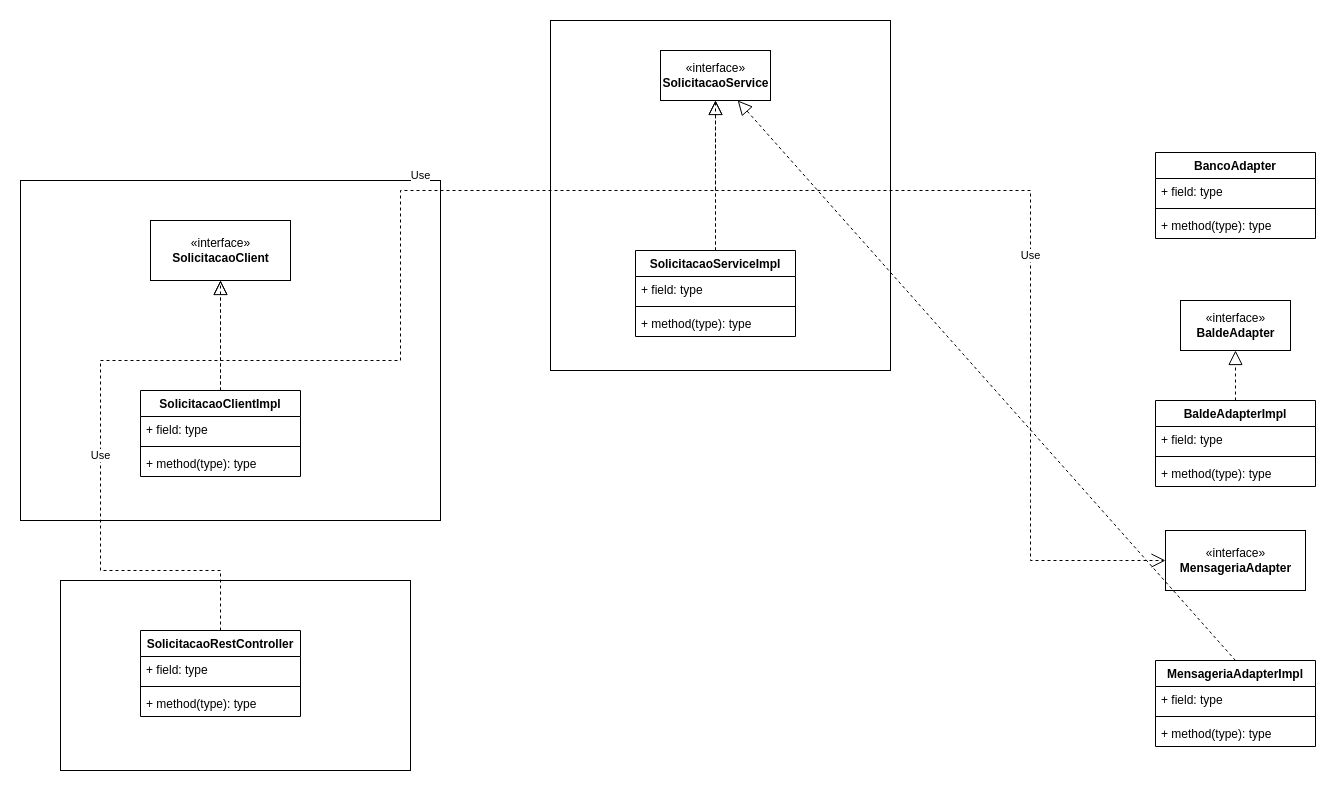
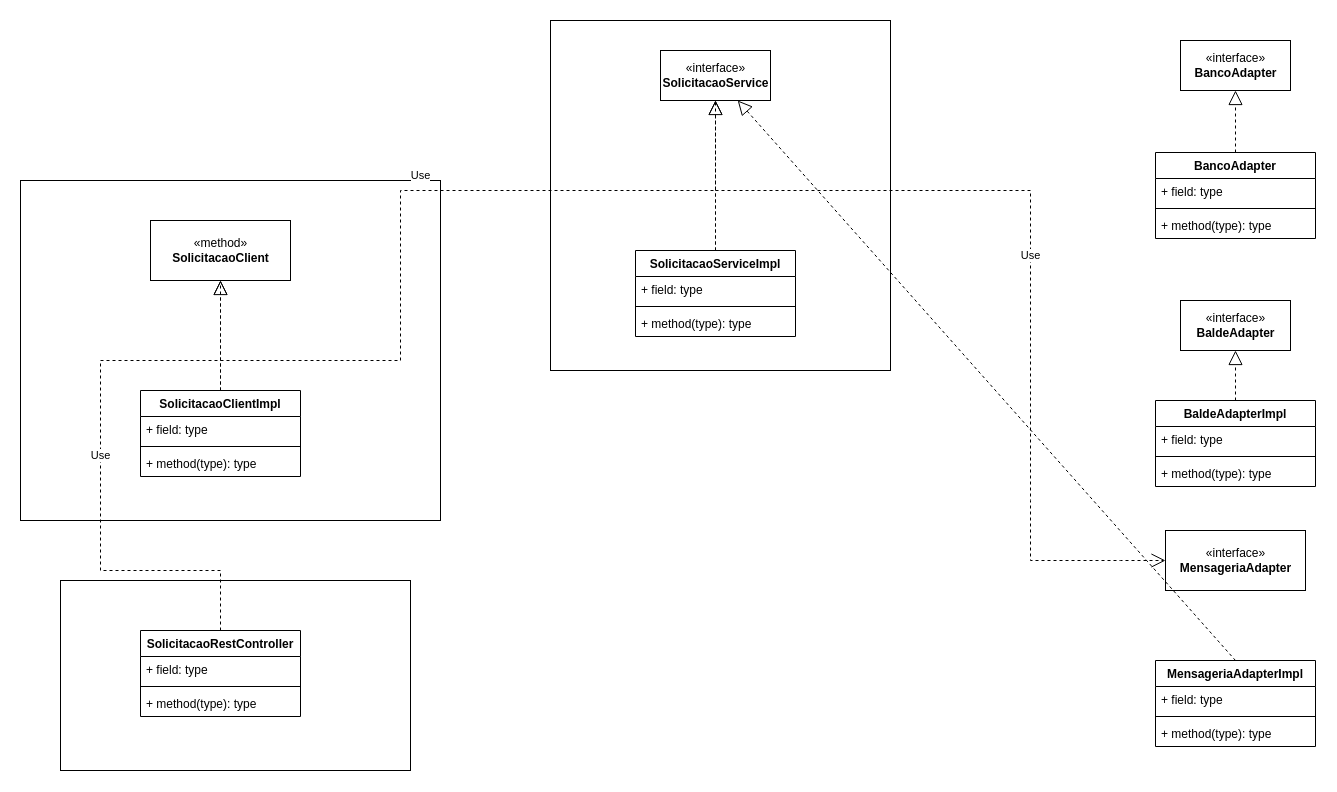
node "«interface» BancoAdapter": added
edge "BancoAdapter" -> "«interface» BancoAdapter": added
node "«interface» SolicitacaoClient": label "«interface» SolicitacaoClient" -> "«method» SolicitacaoClient"
